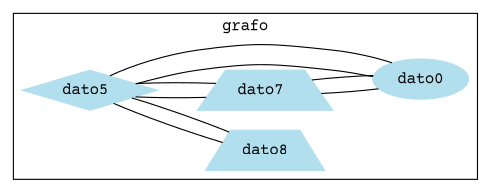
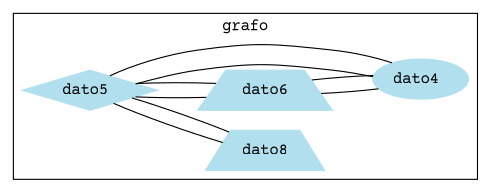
node "dato0": label "dato0" -> "dato4"
node "dato7": label "dato7" -> "dato6"
